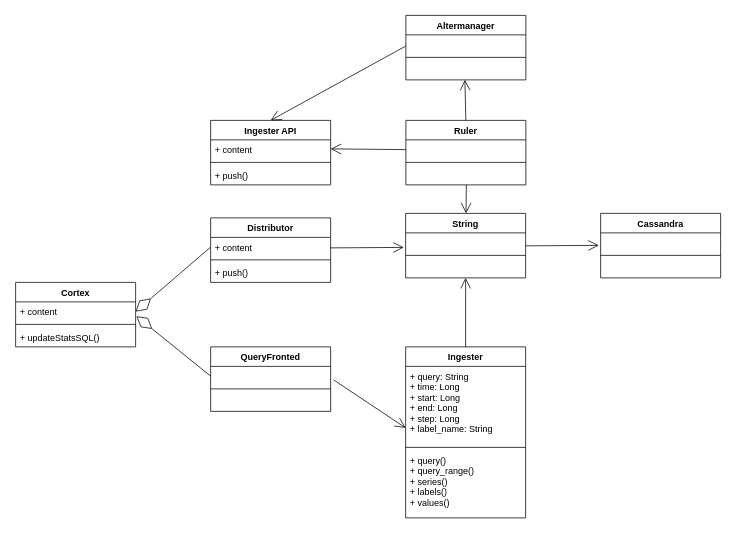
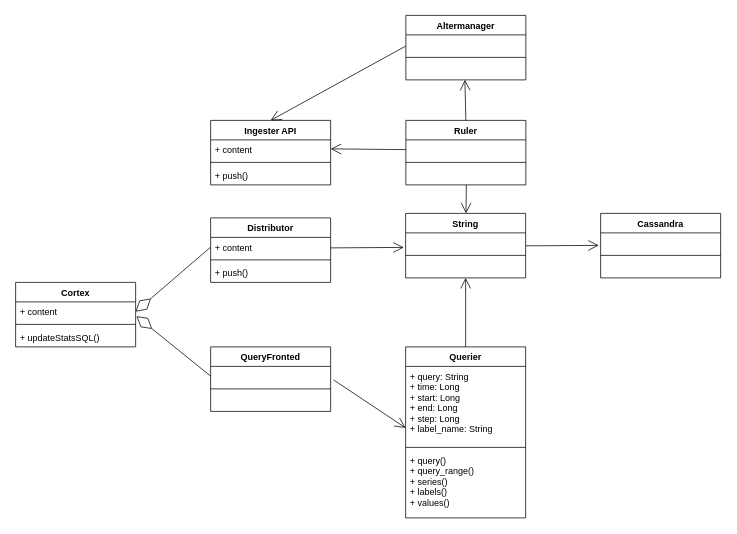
node "Ingester": label "Ingester" -> "Querier"
